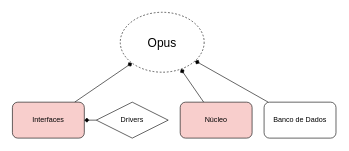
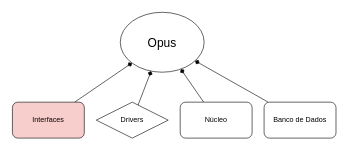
node "Opus": style dashed -> solid
edge "Drivers" -> "Interfaces": now "Drivers" -> "Opus"
node "Núcleo": fillcolor #f8cecc -> #ffffff
